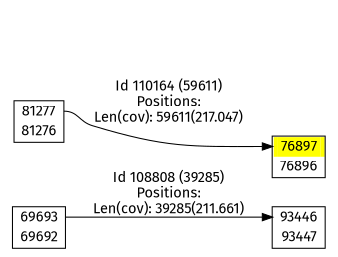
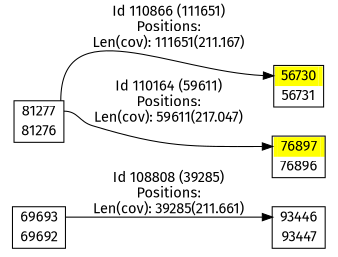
node "56730": added
